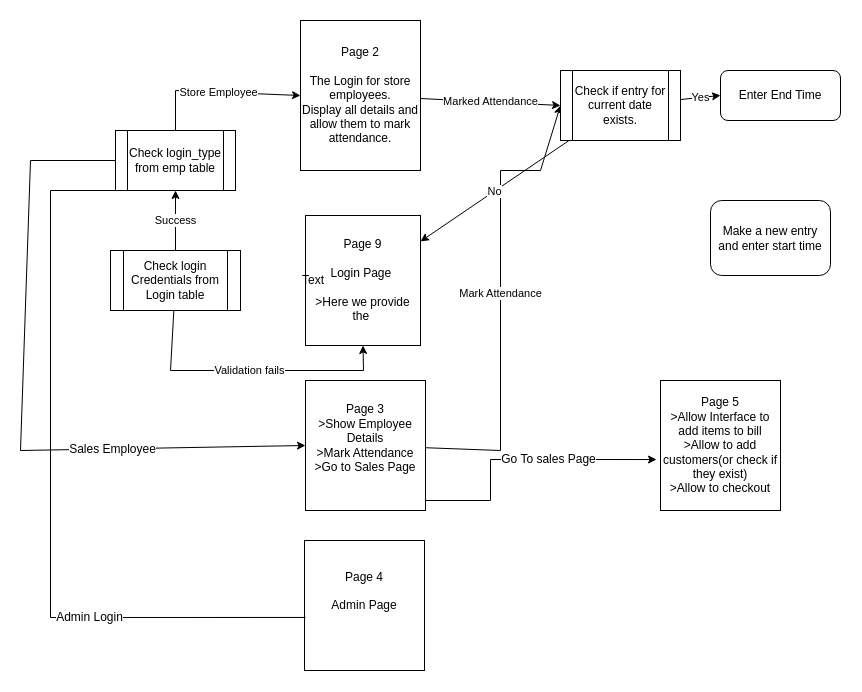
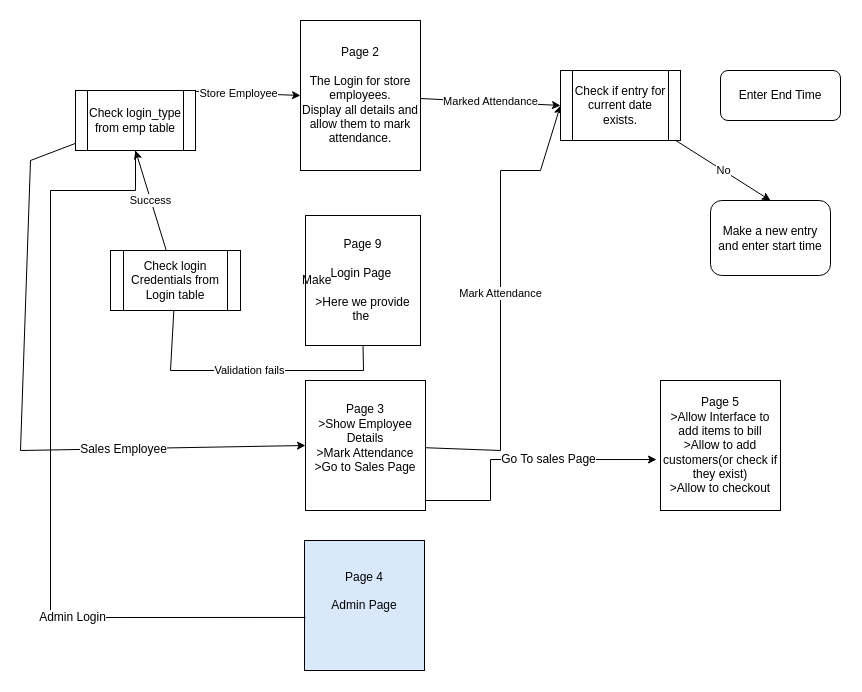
edge "Check if entry for current date exists." -> "Enter End Time": removed, label "Yes"
node "Check login_type from emp table": moved (176, 161) -> (136, 121)
edge "Check if entry for current date exists." -> "Page 9 Login Page >Here we provide the": now "Check if entry for current date exists." -> "Make a new entry and enter start time"
node "Text": label "Text" -> "Make"
edge "Check login Credentials from Login table" -> "Page 9 Login Page >Here we provide the": arrowhead classic -> none
node "Page 4 Admin Page": fillcolor #ffffff -> #dae8fc
